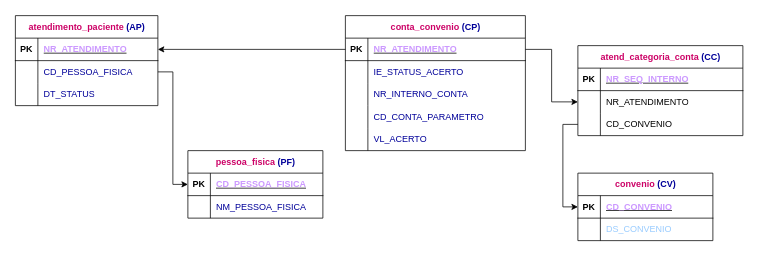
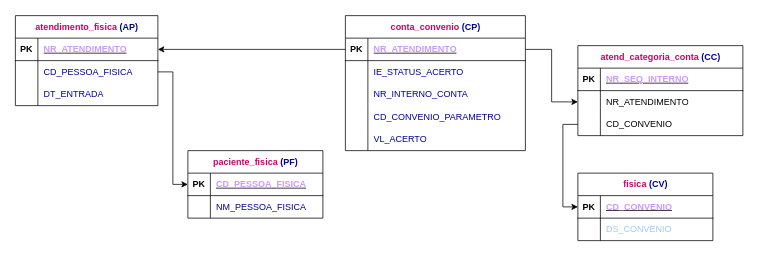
node "atendimento_paciente (AP)": label "atendimento_paciente (AP)" -> "atendimento_fisica (AP)"
node "DT_STATUS": label "DT_STATUS" -> "DT_ENTRADA"
node "CD_CONTA_PARAMETRO": label "CD_CONTA_PARAMETRO" -> "CD_CONVENIO_PARAMETRO"
node "pessoa_fisica (PF)": label "pessoa_fisica (PF)" -> "paciente_fisica (PF)"
node "convenio (CV)": label "convenio (CV)" -> "fisica (CV)"
